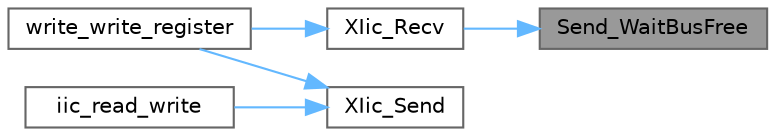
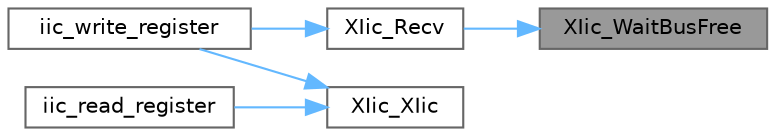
node "write_write_register": label "write_write_register" -> "iic_write_register"
node "Send_WaitBusFree": label "Send_WaitBusFree" -> "XIic_WaitBusFree"
node "iic_read_write": label "iic_read_write" -> "iic_read_register"
node "XIic_Send": label "XIic_Send" -> "XIic_XIic"
